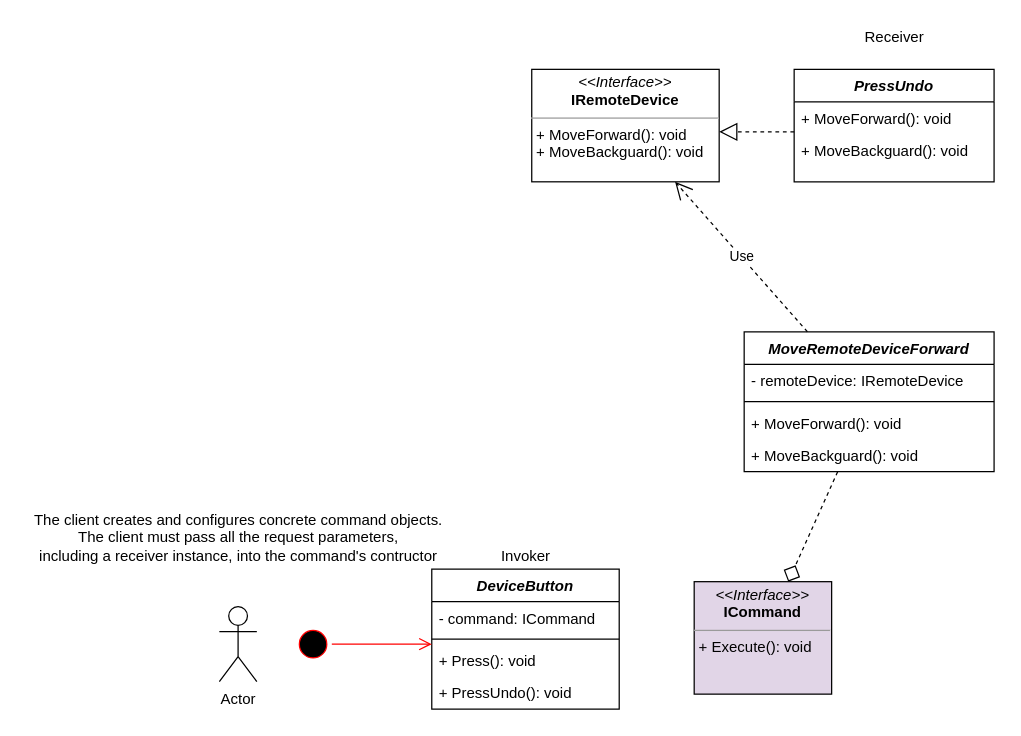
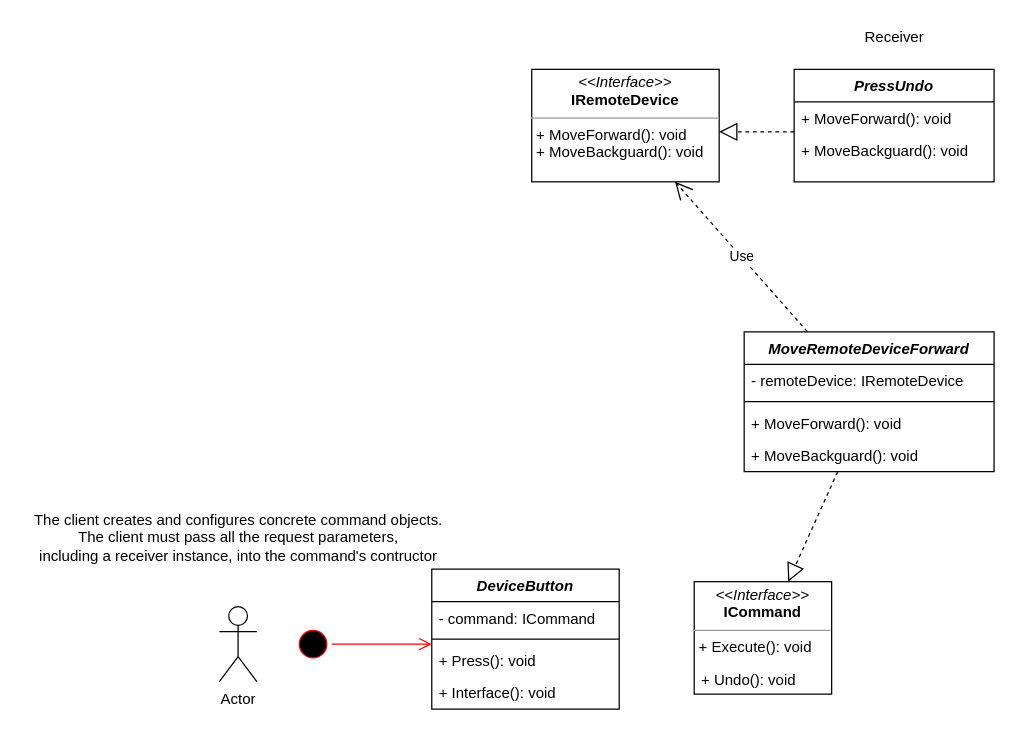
node "Invoker": removed
edge "MoveRemoteDeviceForward" -> "<<Interface>> ICommand + Execute(): void": arrowhead diamond -> block
node "<<Interface>> ICommand + Execute(): void": fillcolor #e1d5e7 -> #ffffff
node "+ Undo(): void": added
node "+ PressUndo(): void": label "+ PressUndo(): void" -> "+ Interface(): void"
